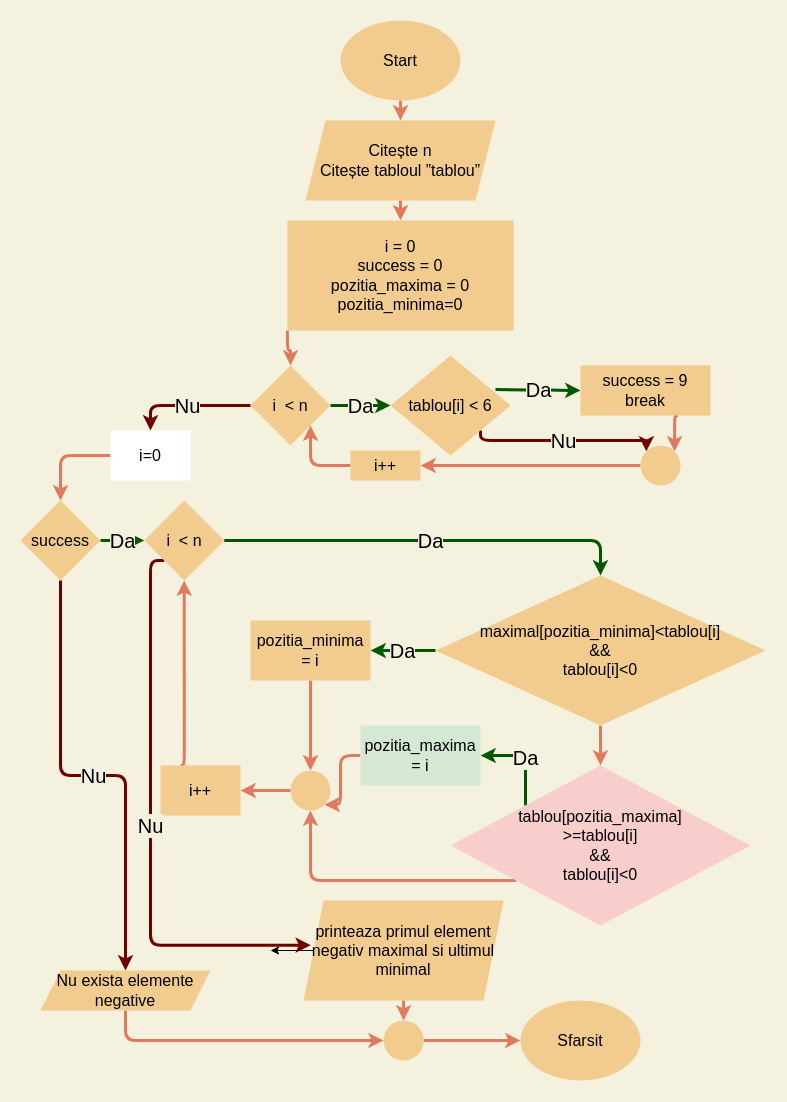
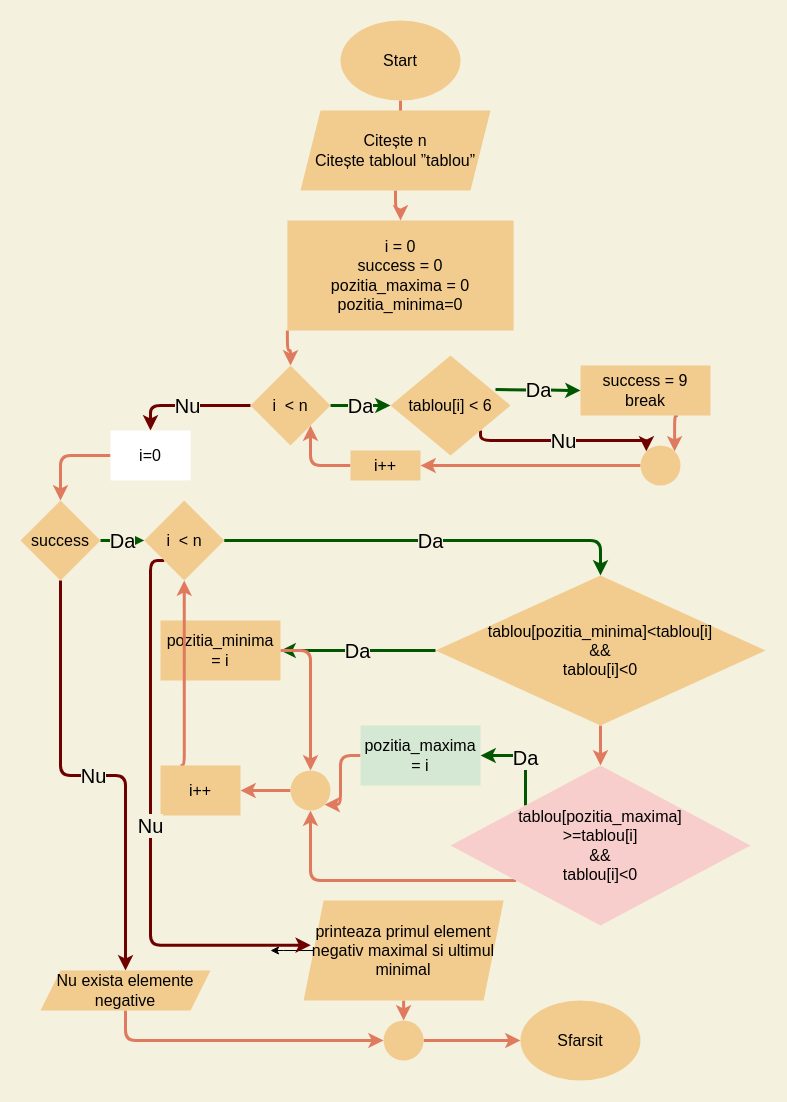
node "Citește nCitește tabloul ”tablou”": moved (401, 161) -> (396, 151)
node "pozitia_minima = i": moved (311, 651) -> (221, 651)
node "maximal[pozitia_minima]<tablou[i]&&tablou[i]<0": label "maximal[pozitia_minima]<tablou[i]&&tablou[i]<0" -> "tablou[pozitia_minima]<tablou[i]&&tablou[i]<0"
